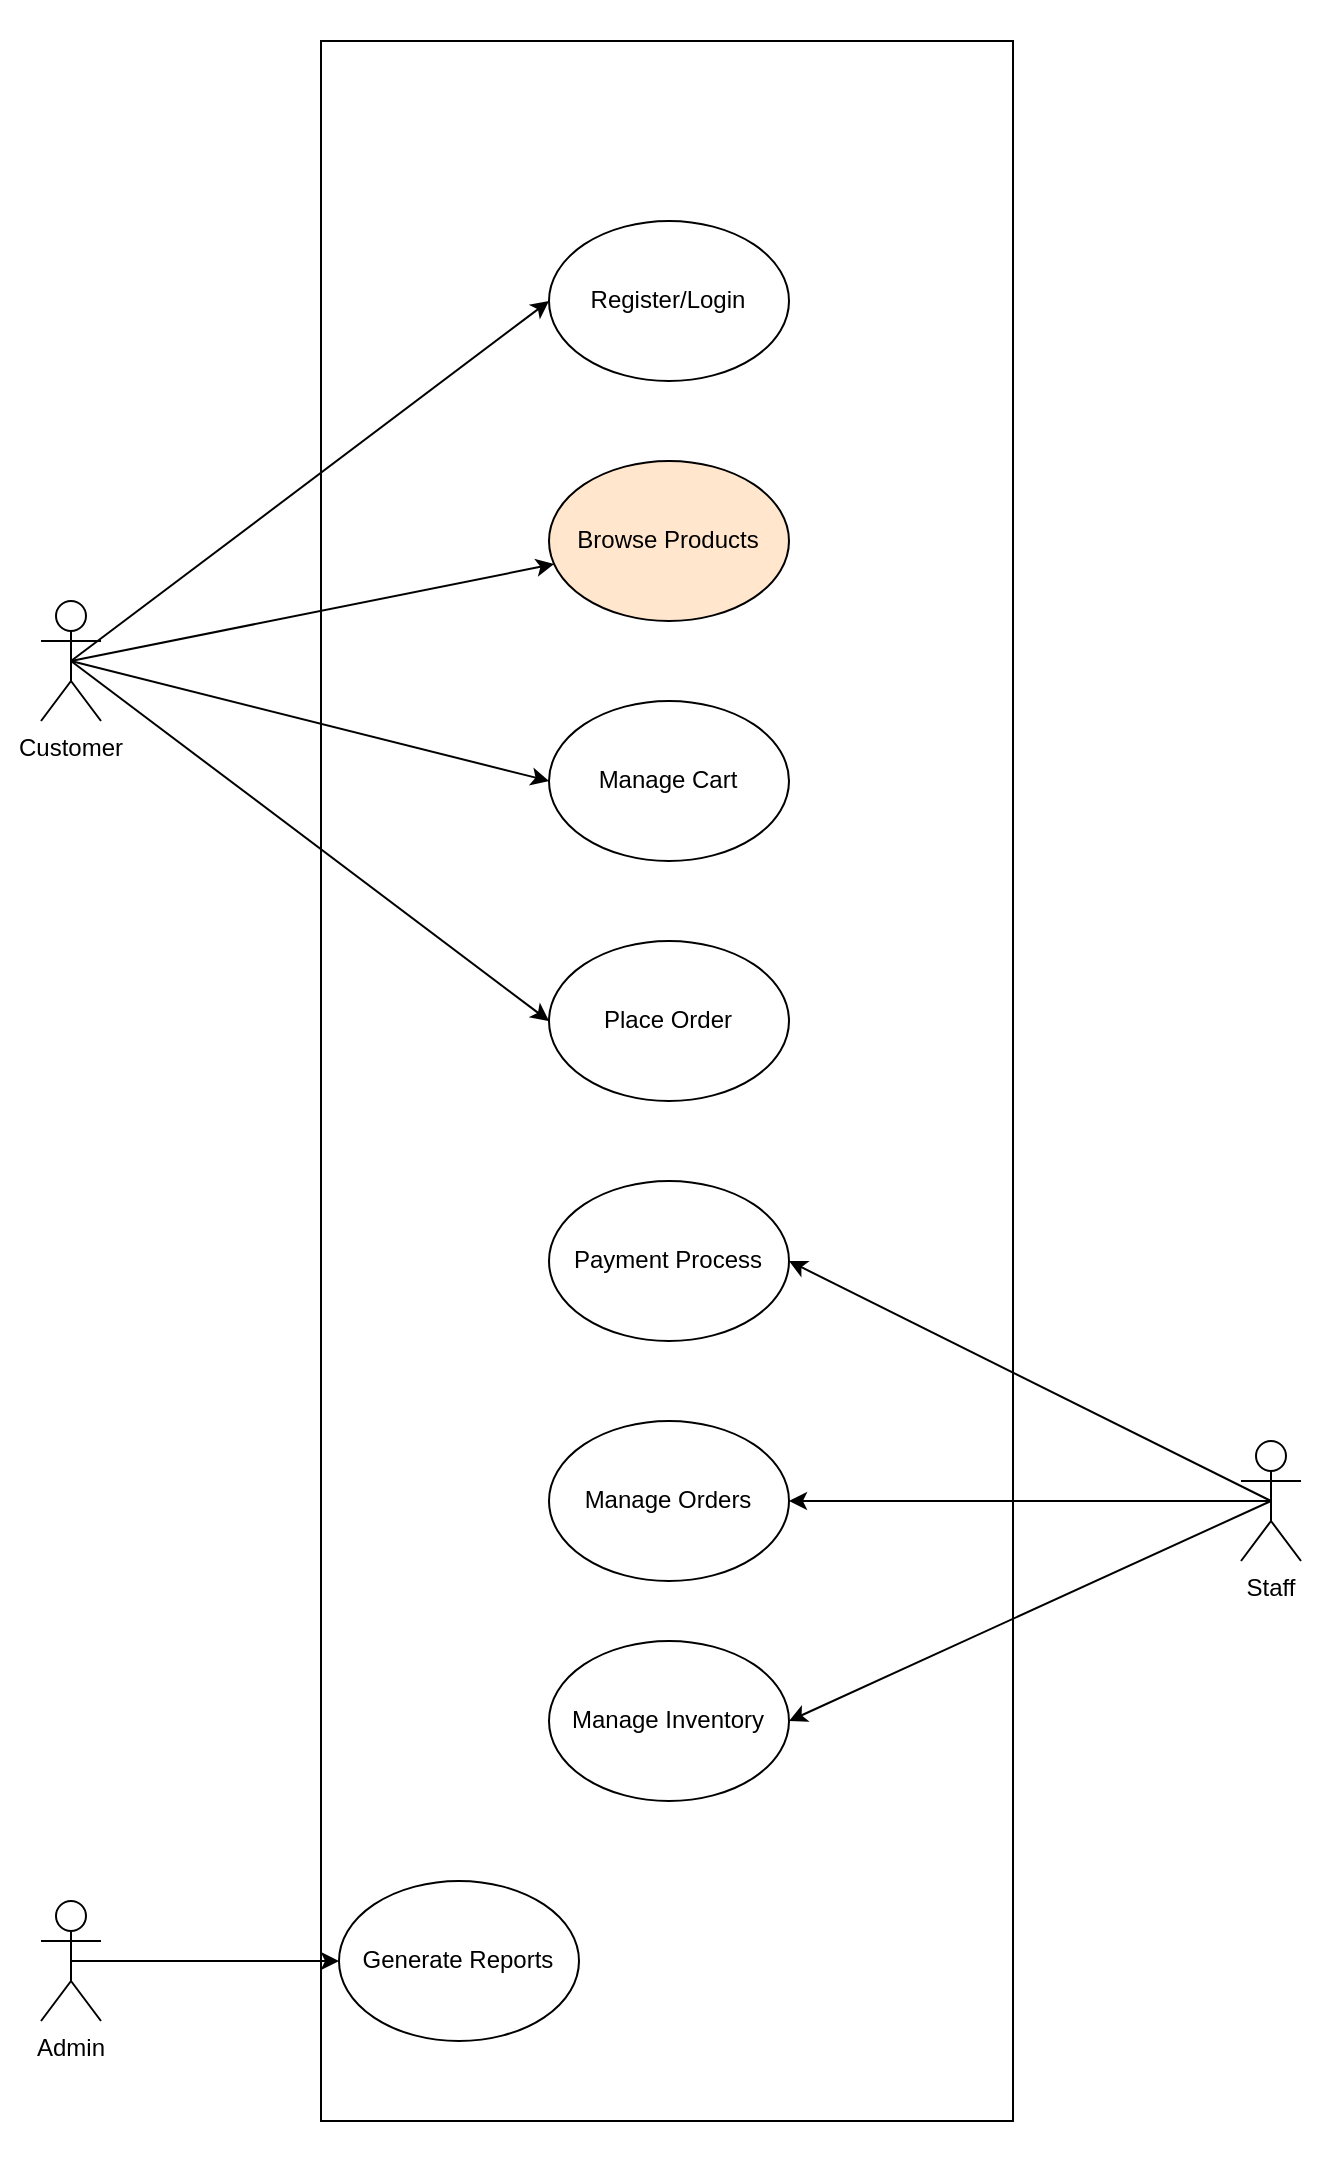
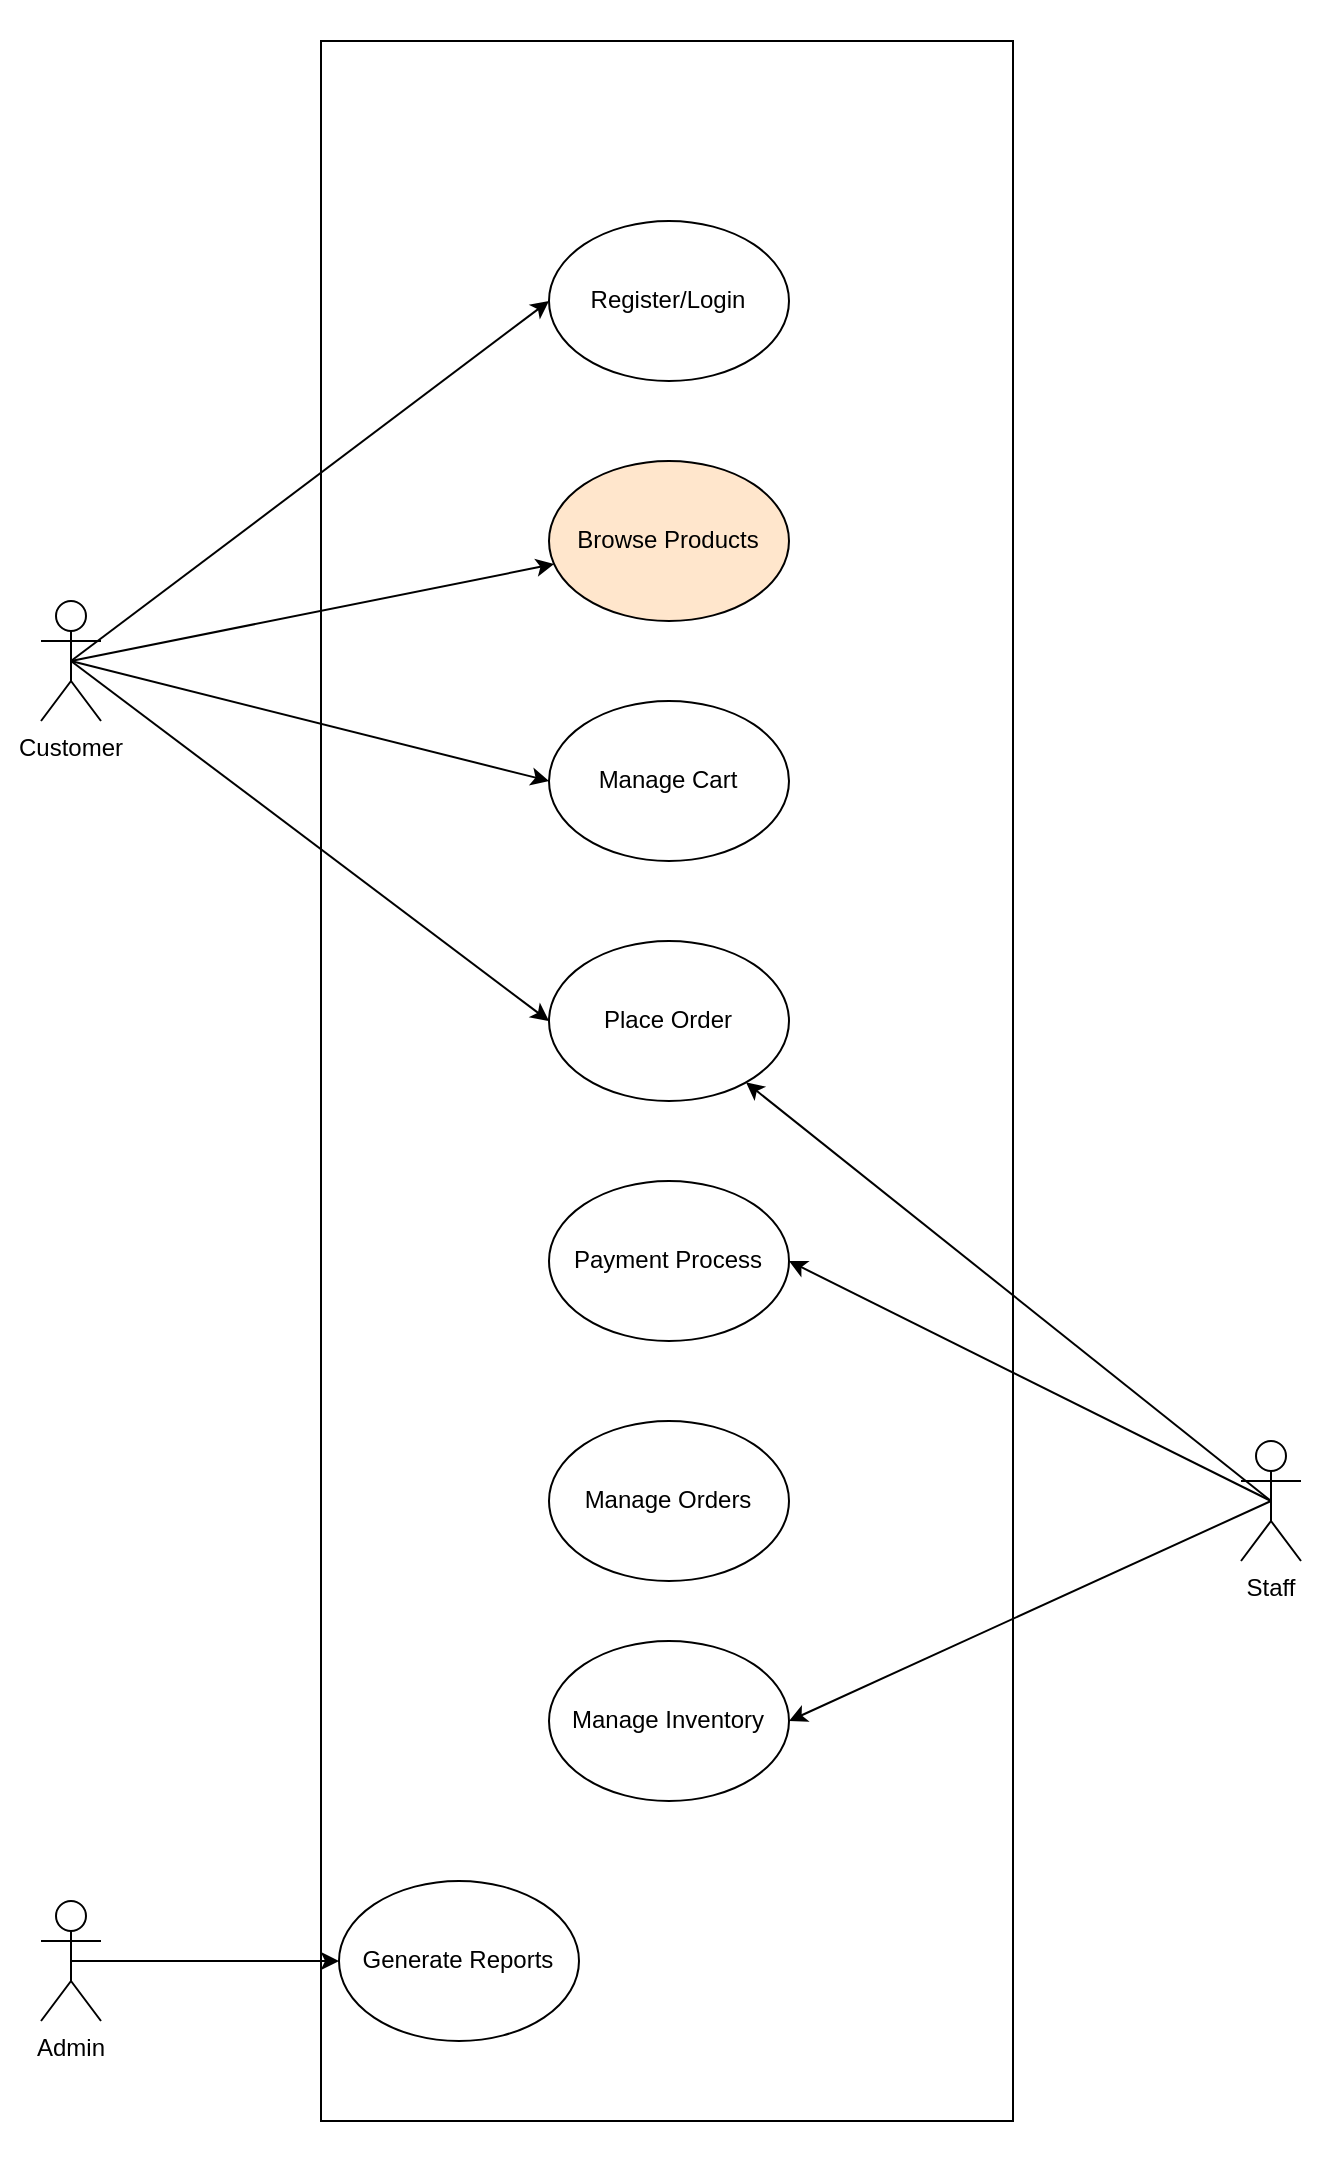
edge "Staff" -> "Manage Orders": now "Staff" -> "Place Order"
